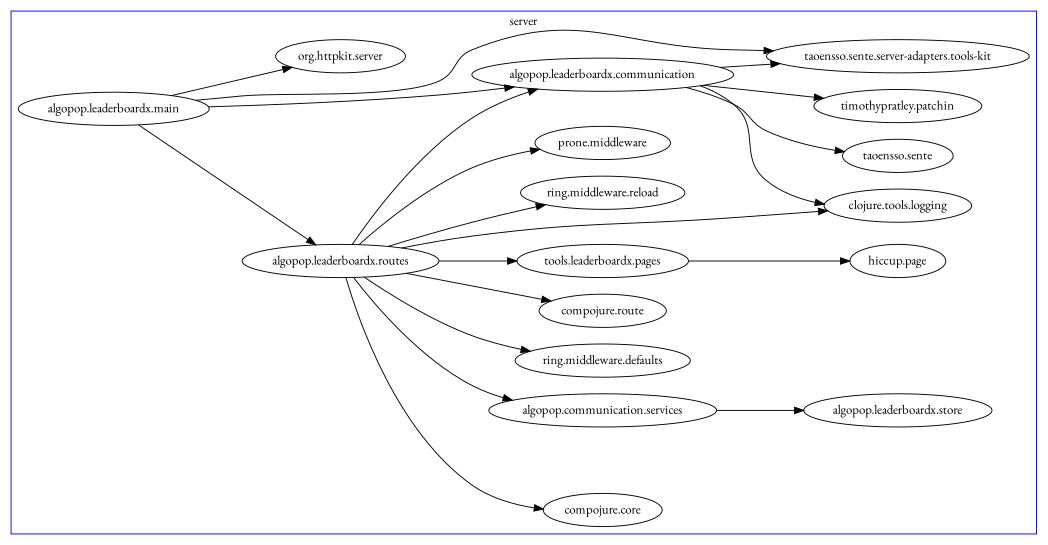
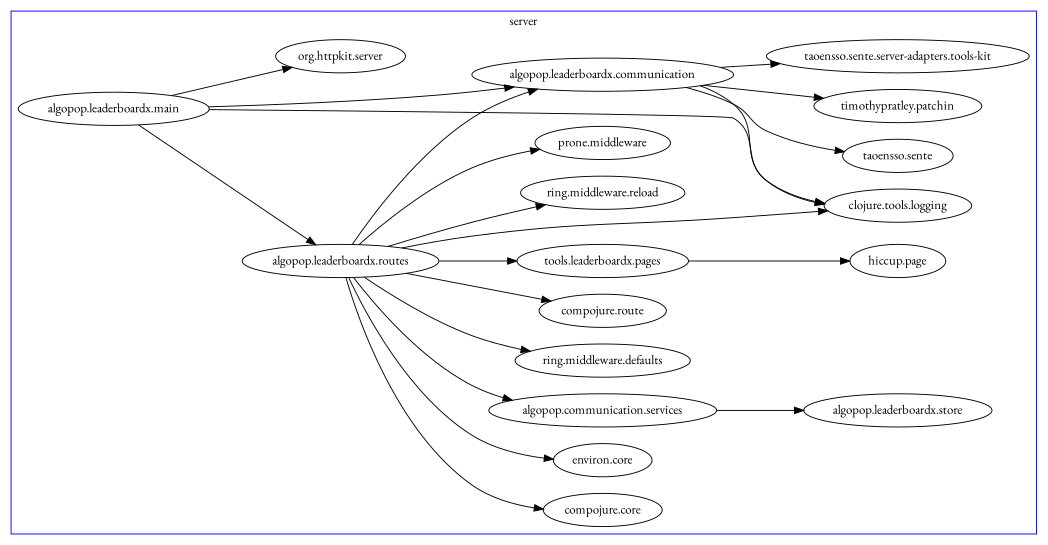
edge "algopop.leaderboardx.main" -> "taoensso.sente.server-adapters.tools-kit": now "algopop.leaderboardx.main" -> "clojure.tools.logging"
node "environ.core": added
